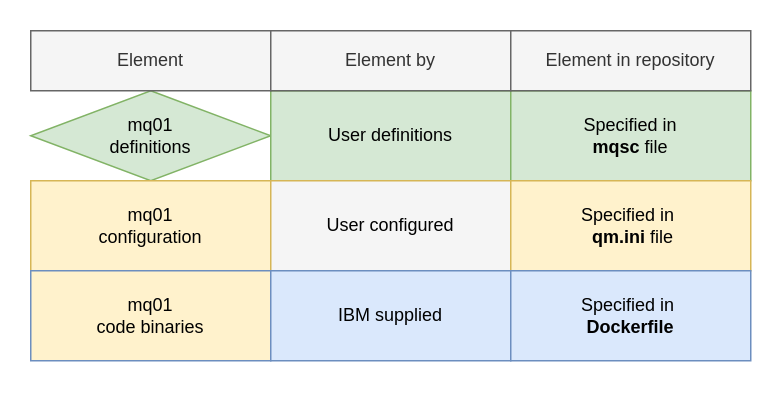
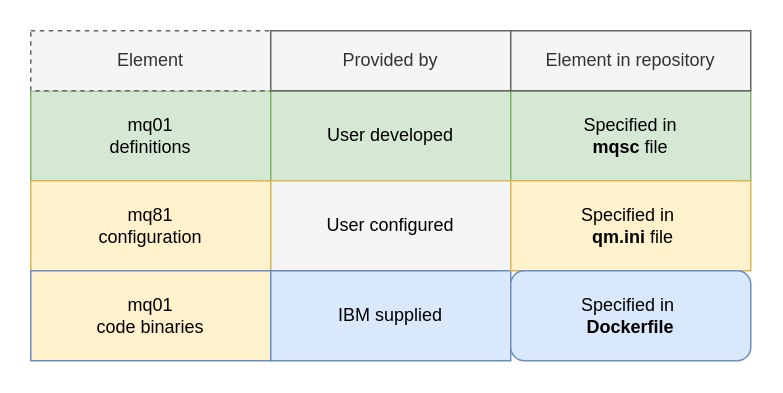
node "Element": style solid -> dashed
node "Element by": label "Element by" -> "Provided by"
node "mq01 definitions": shape diamond -> rectangle
node "User definitions": label "User definitions" -> "User developed"
node "mq01 configuration": label "mq01 configuration" -> "mq81 configuration"
node "Specified in Dockerfile": shape rectangle -> rounded rectangle
